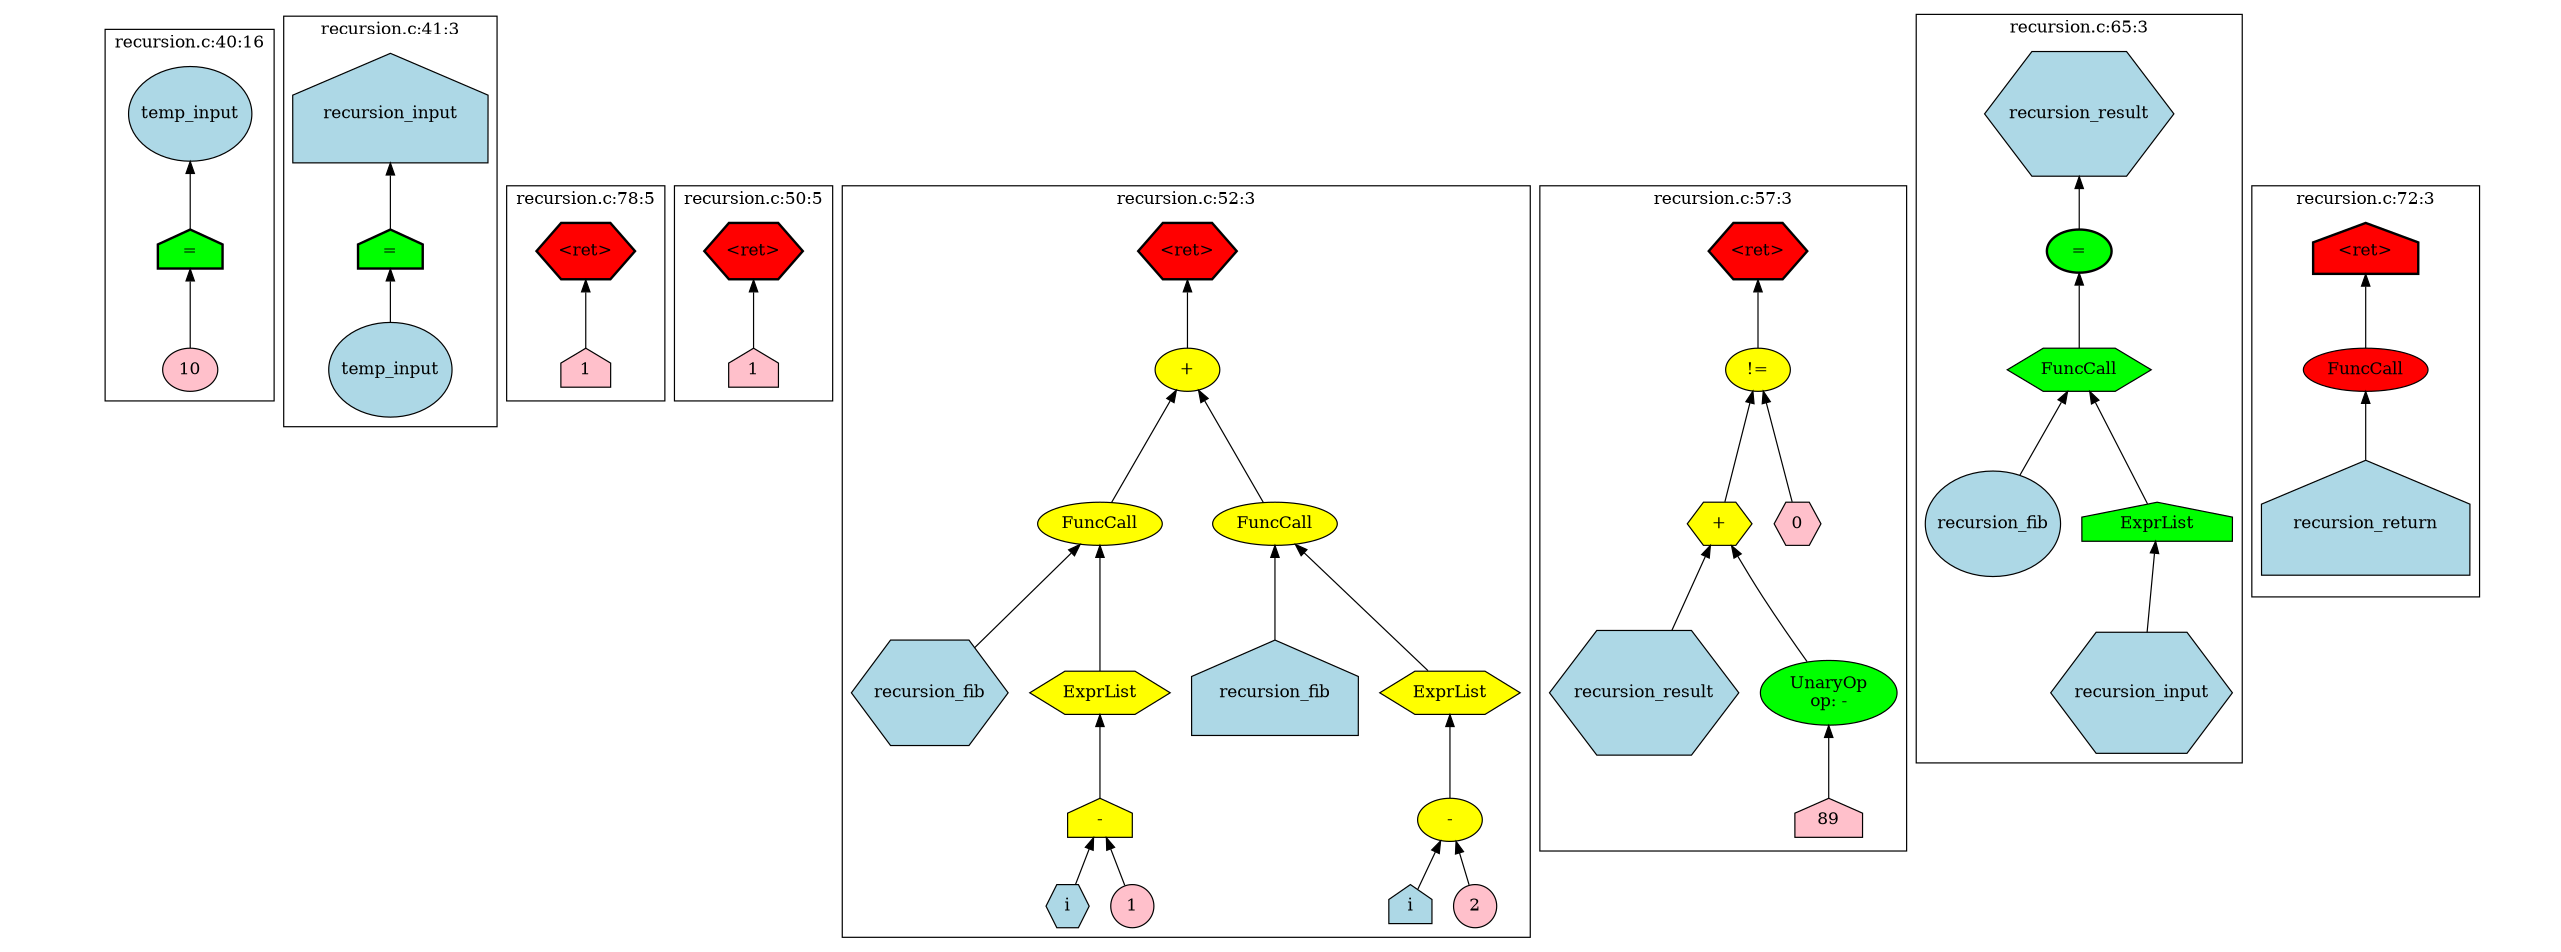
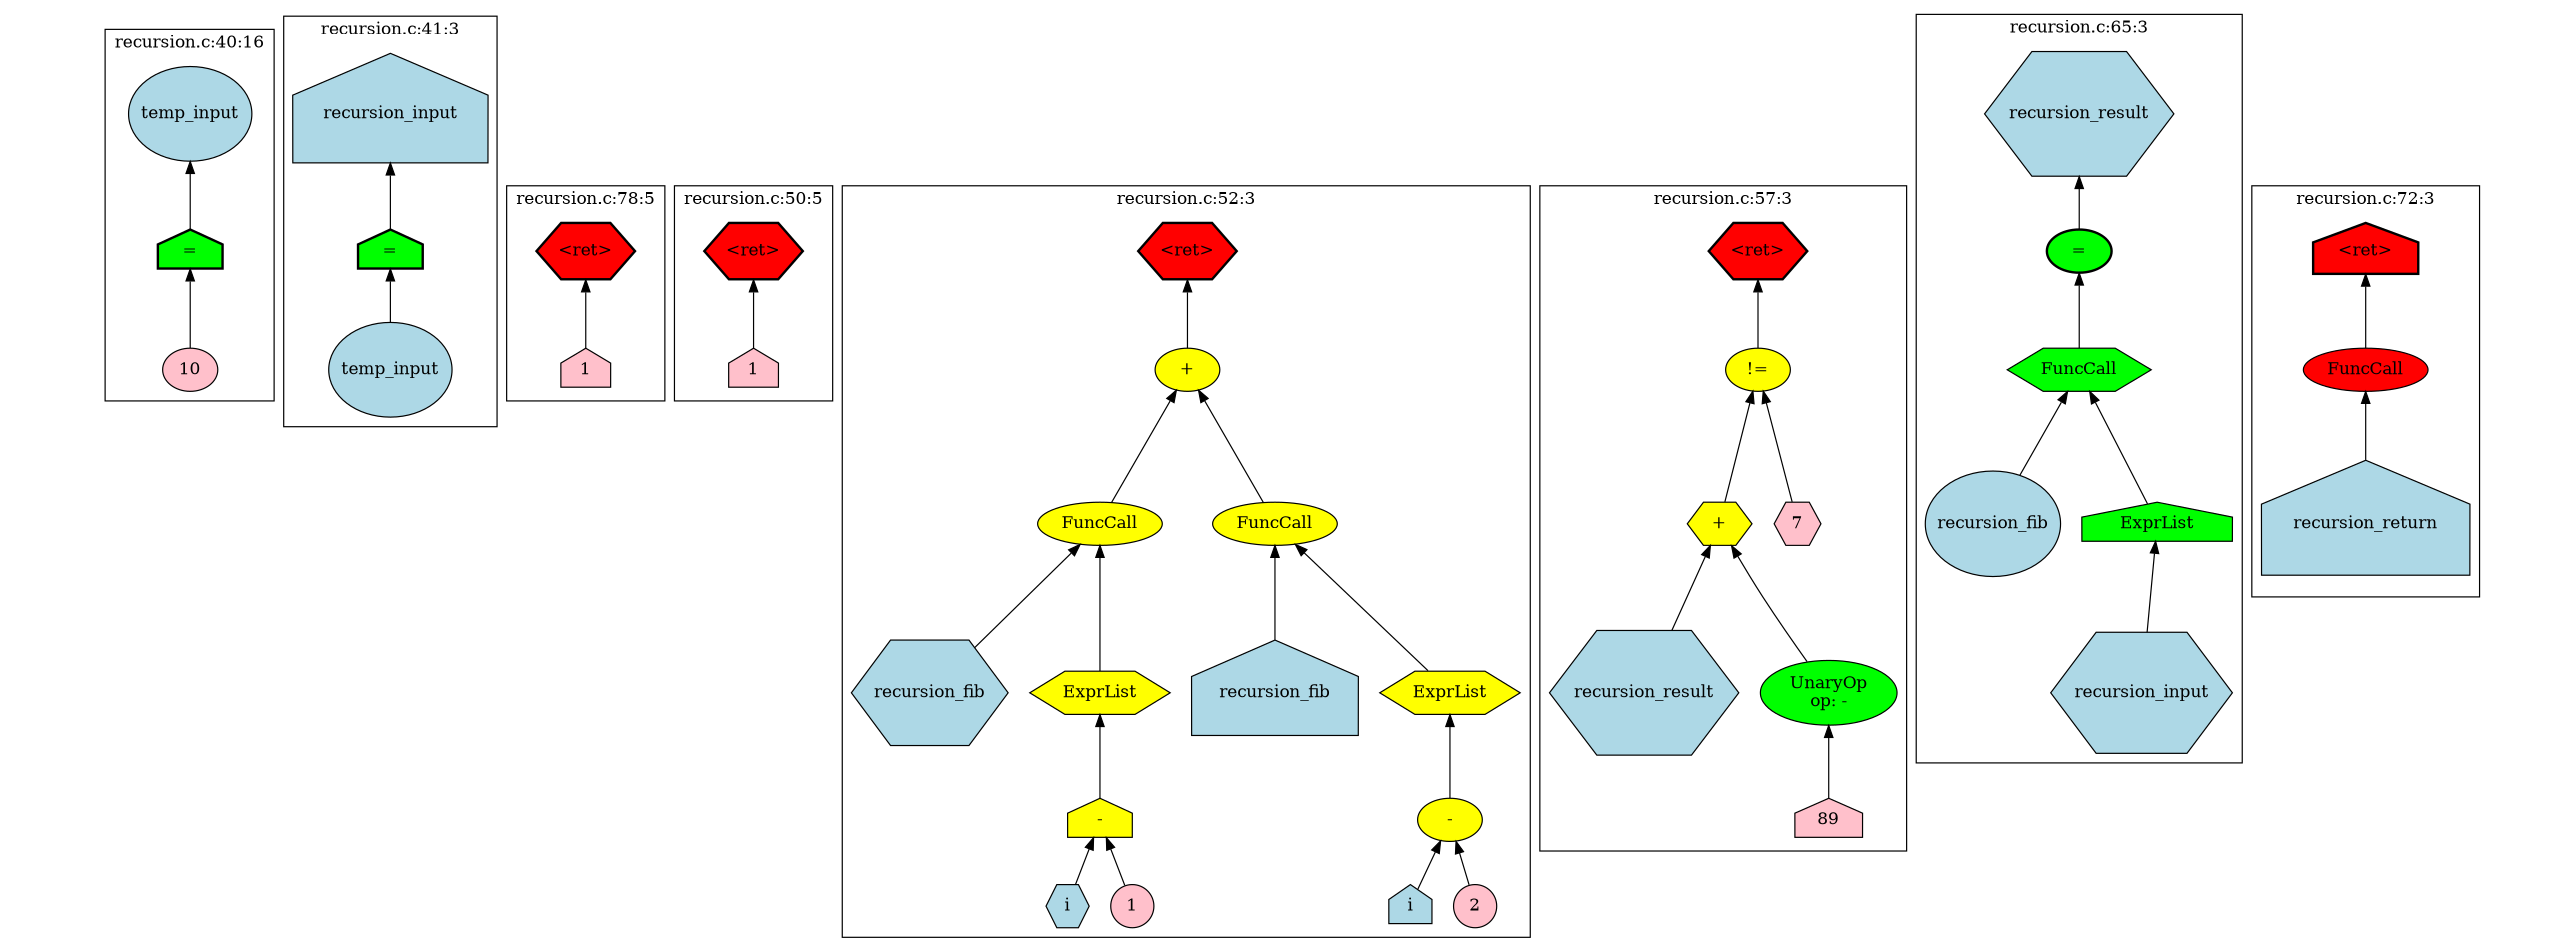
node "0": label "0" -> "7"
